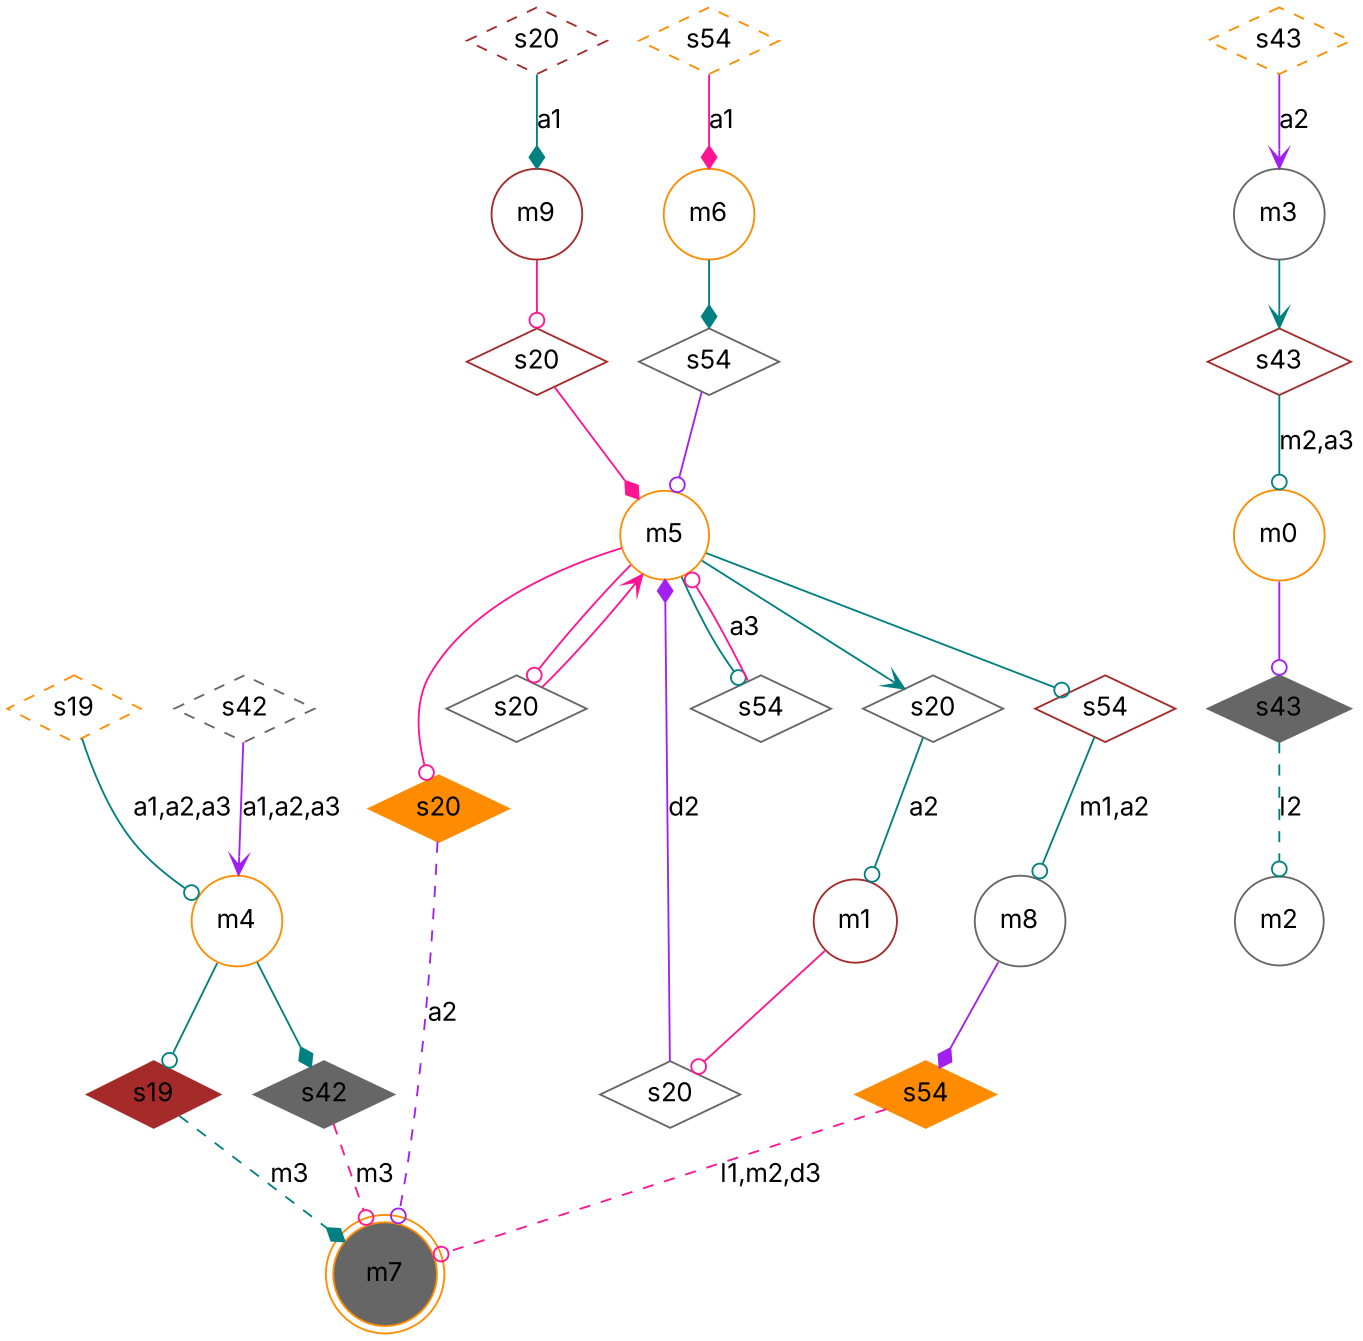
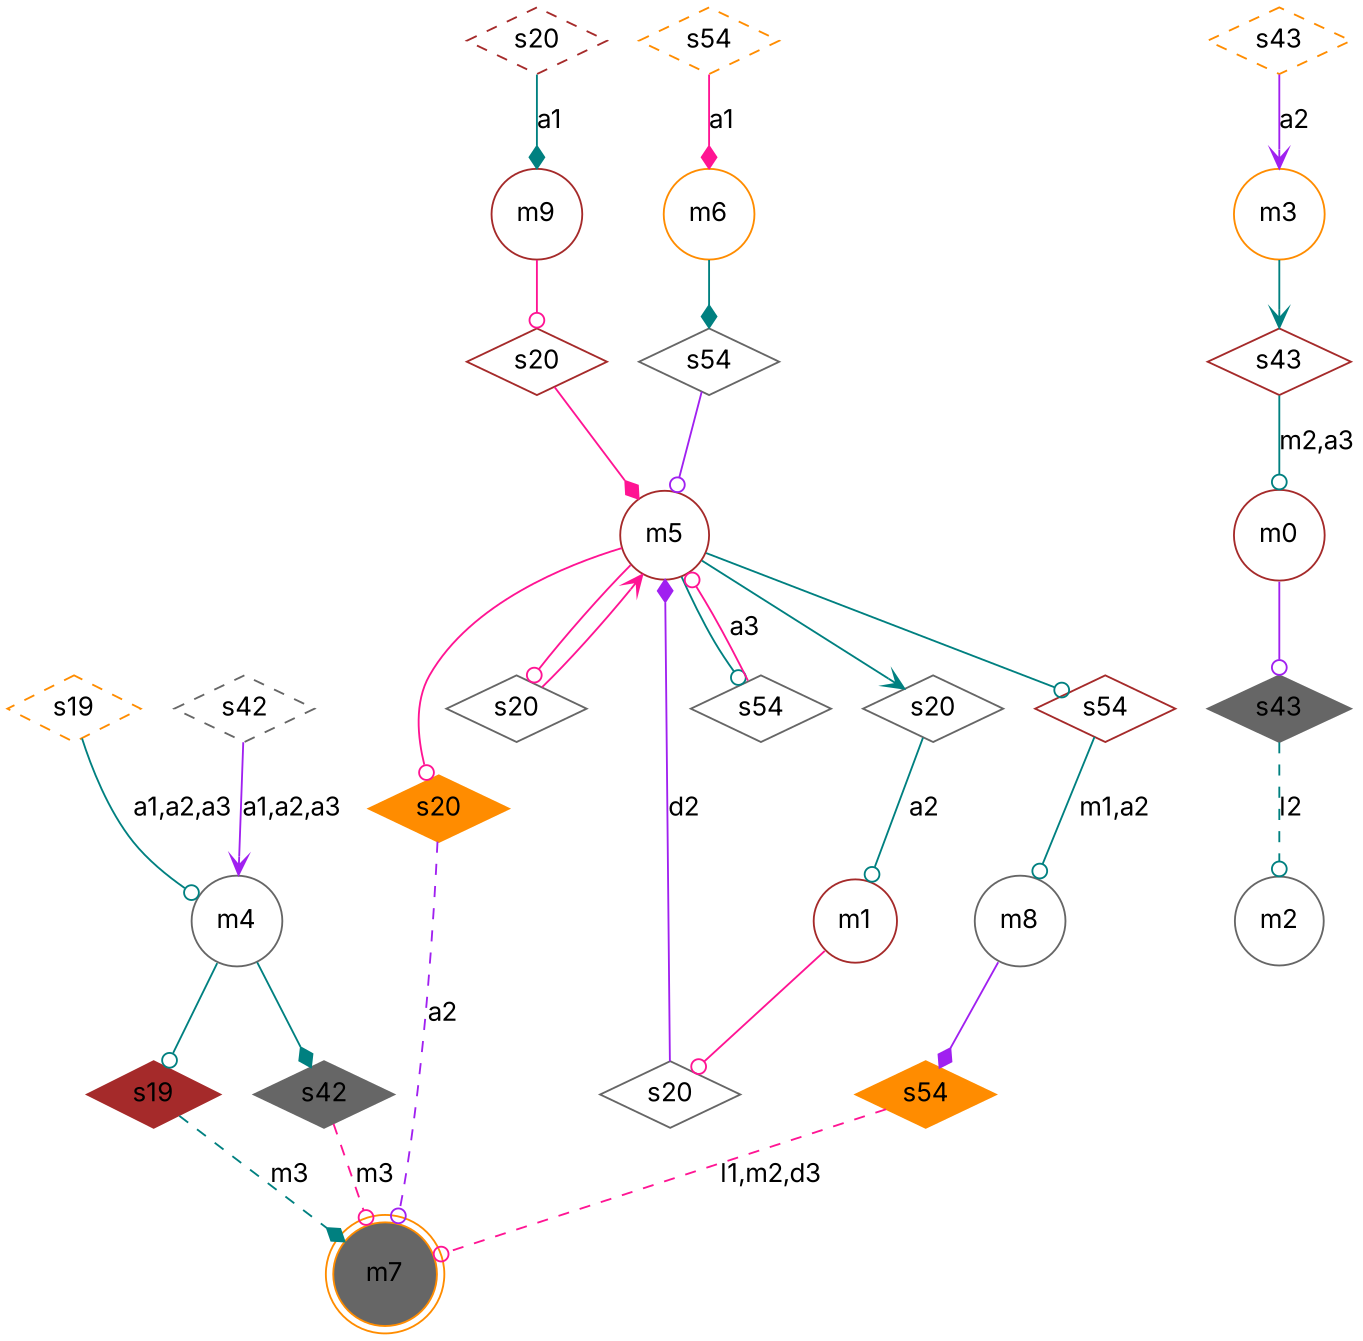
node "m3": color gray40 -> darkorange
node "m5": color darkorange -> brown
node "m0": color darkorange -> brown
node "m4": color darkorange -> gray40
